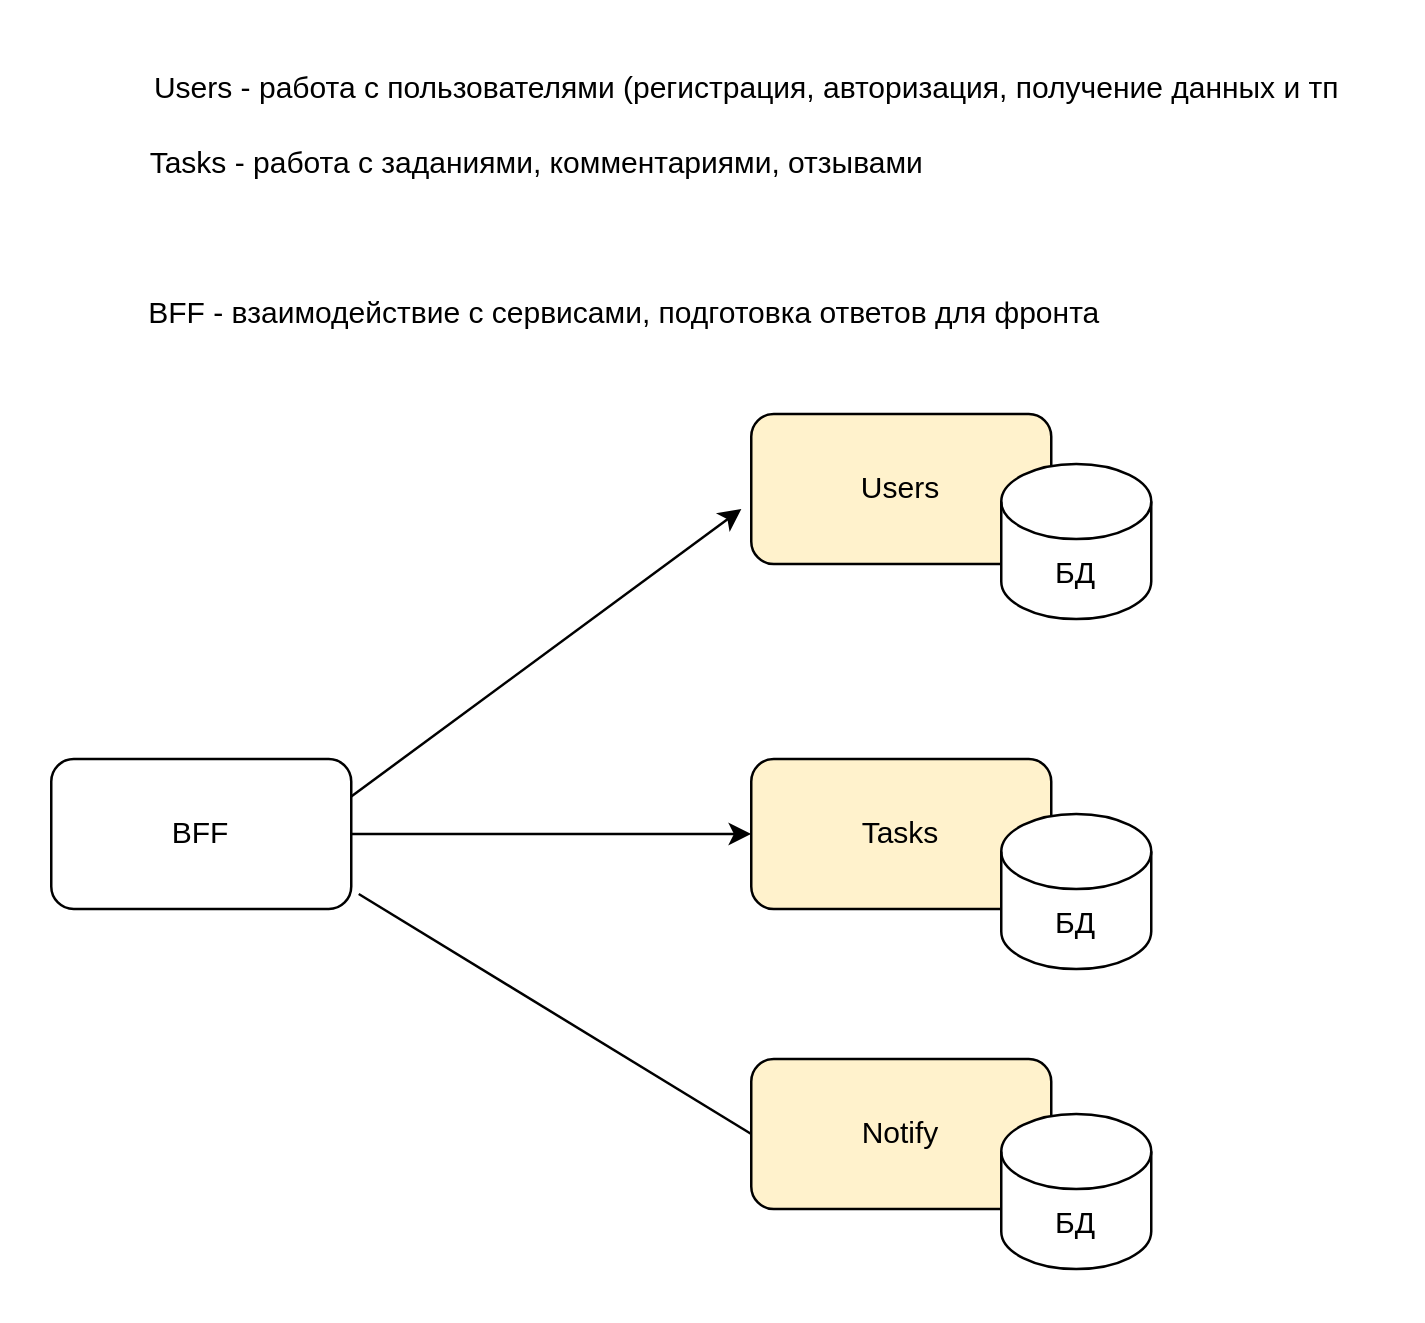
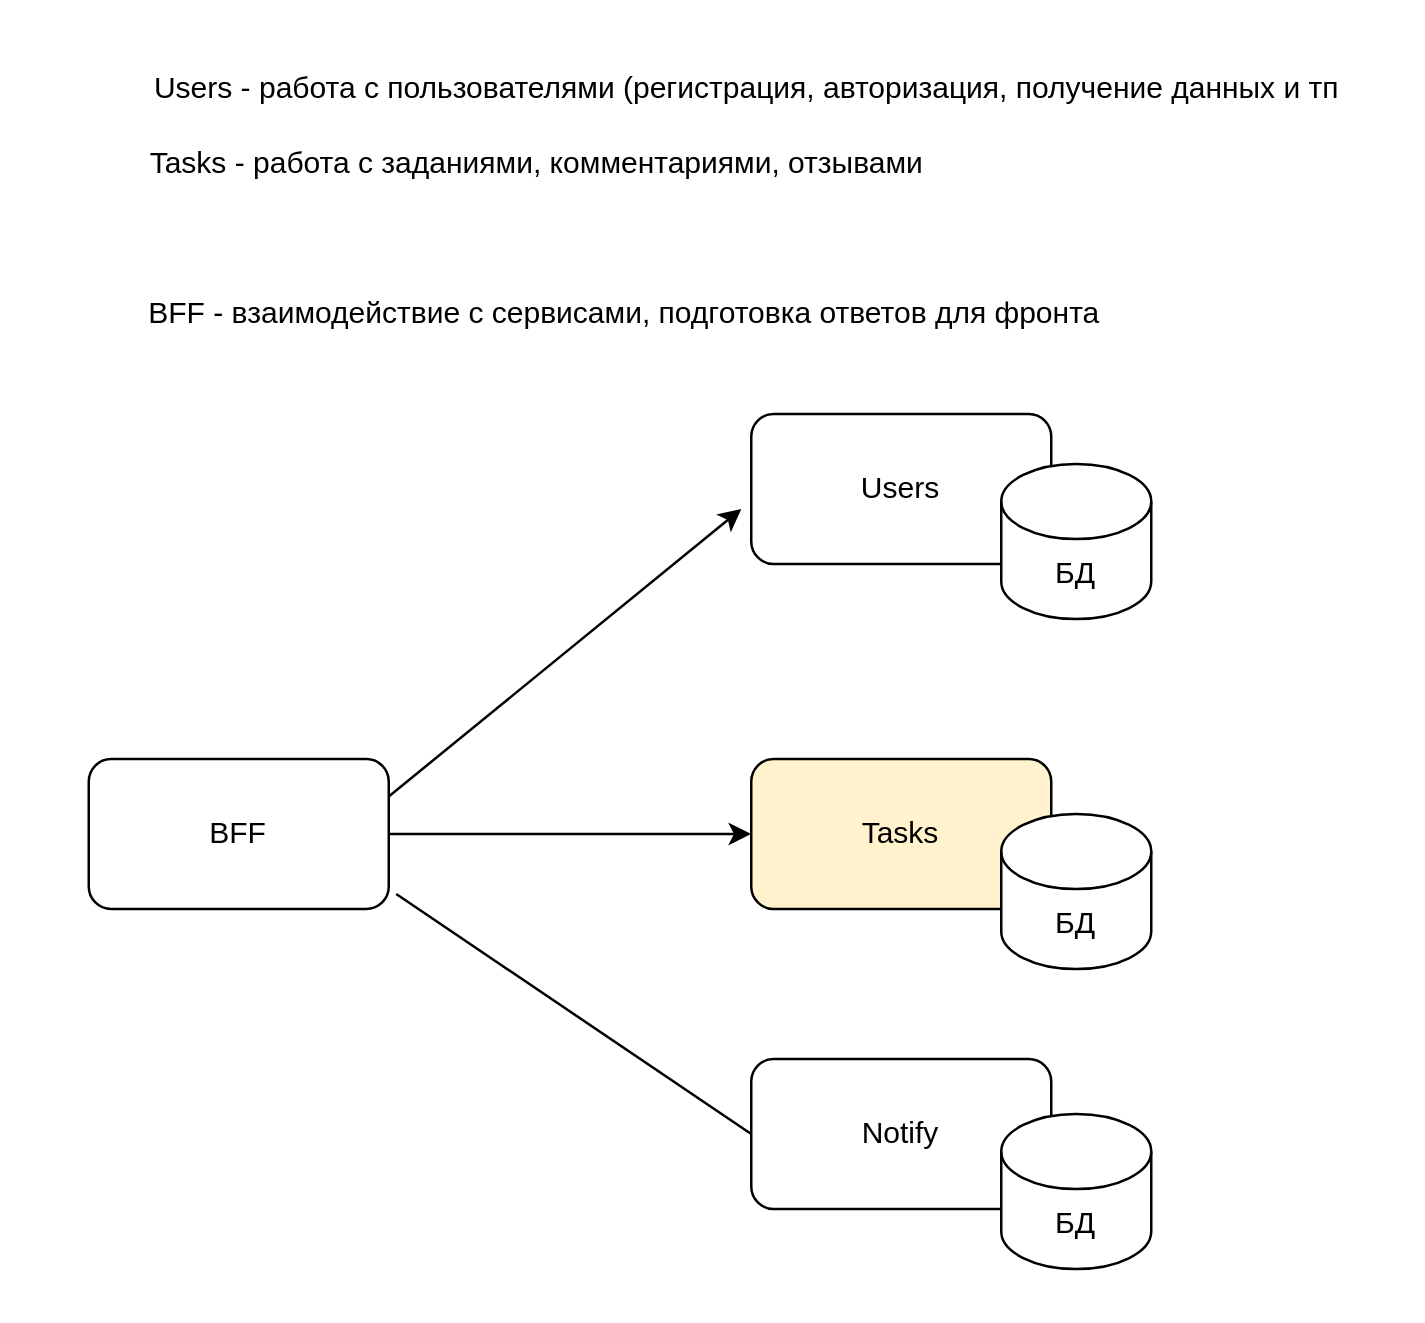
node "Users": fillcolor #fff2cc -> #ffffff
node "BFF": moved (201, 834) -> (239, 834)
node "Notify": fillcolor #fff2cc -> #ffffff
